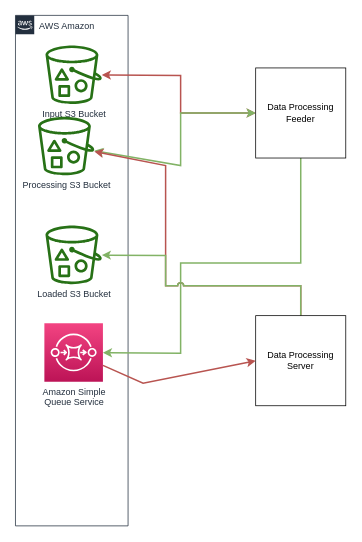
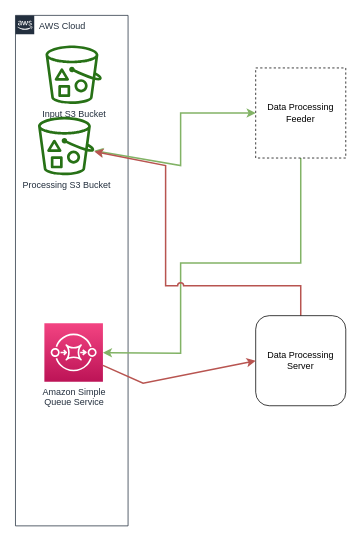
node "AWS Amazon": label "AWS Amazon" -> "AWS Cloud"
edge "Input S3 Bucket" -- "Data Processing Feeder": removed
node "Data Processing Feeder": style solid -> dashed
node "Loaded S3 Bucket": removed
edge "Data Processing Server" -> "Loaded S3 Bucket": removed
node "Data Processing Server": shape rectangle -> rounded rectangle
